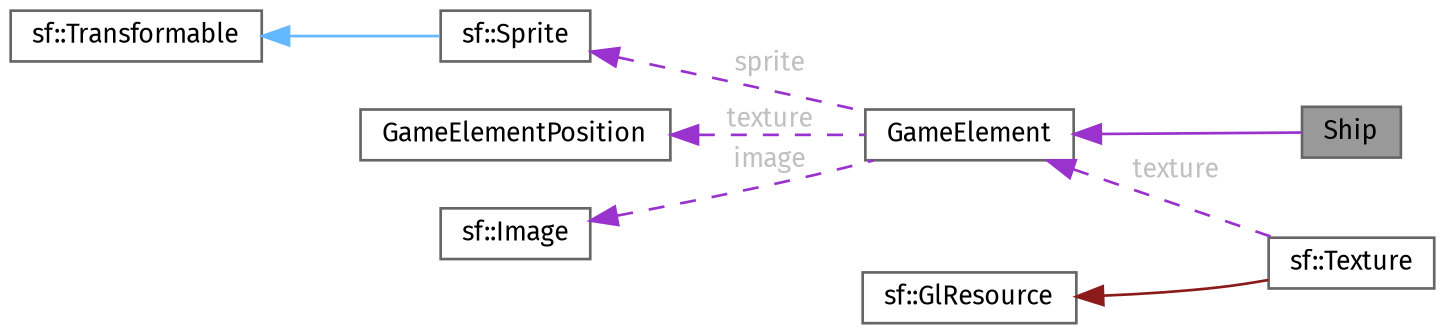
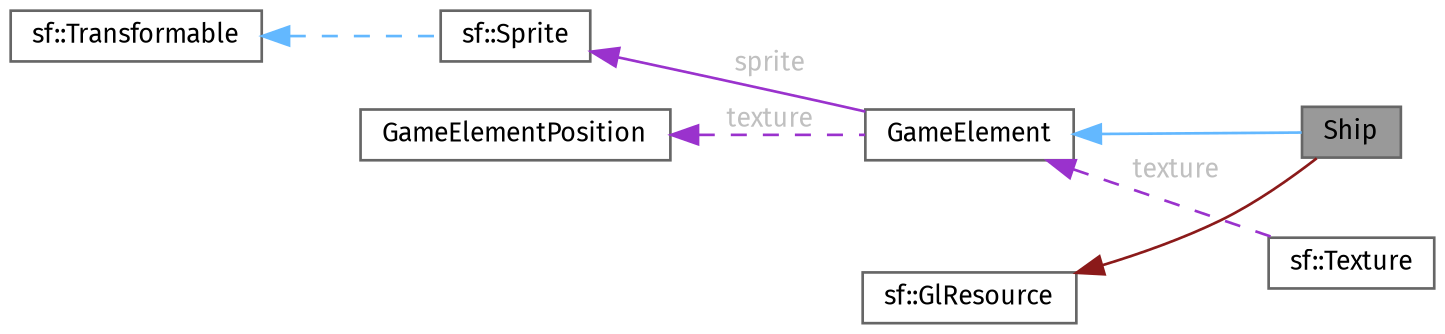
edge "sf::Sprite" -> "sf::Transformable": style solid -> dashed
edge "GameElement" -> "sf::Sprite": style dashed -> solid
edge "Ship" -> "GameElement": color darkorchid3 -> steelblue1
node "sf::Image": removed
edge "sf::Texture" -> "sf::GlResource": now "Ship" -> "sf::GlResource"
